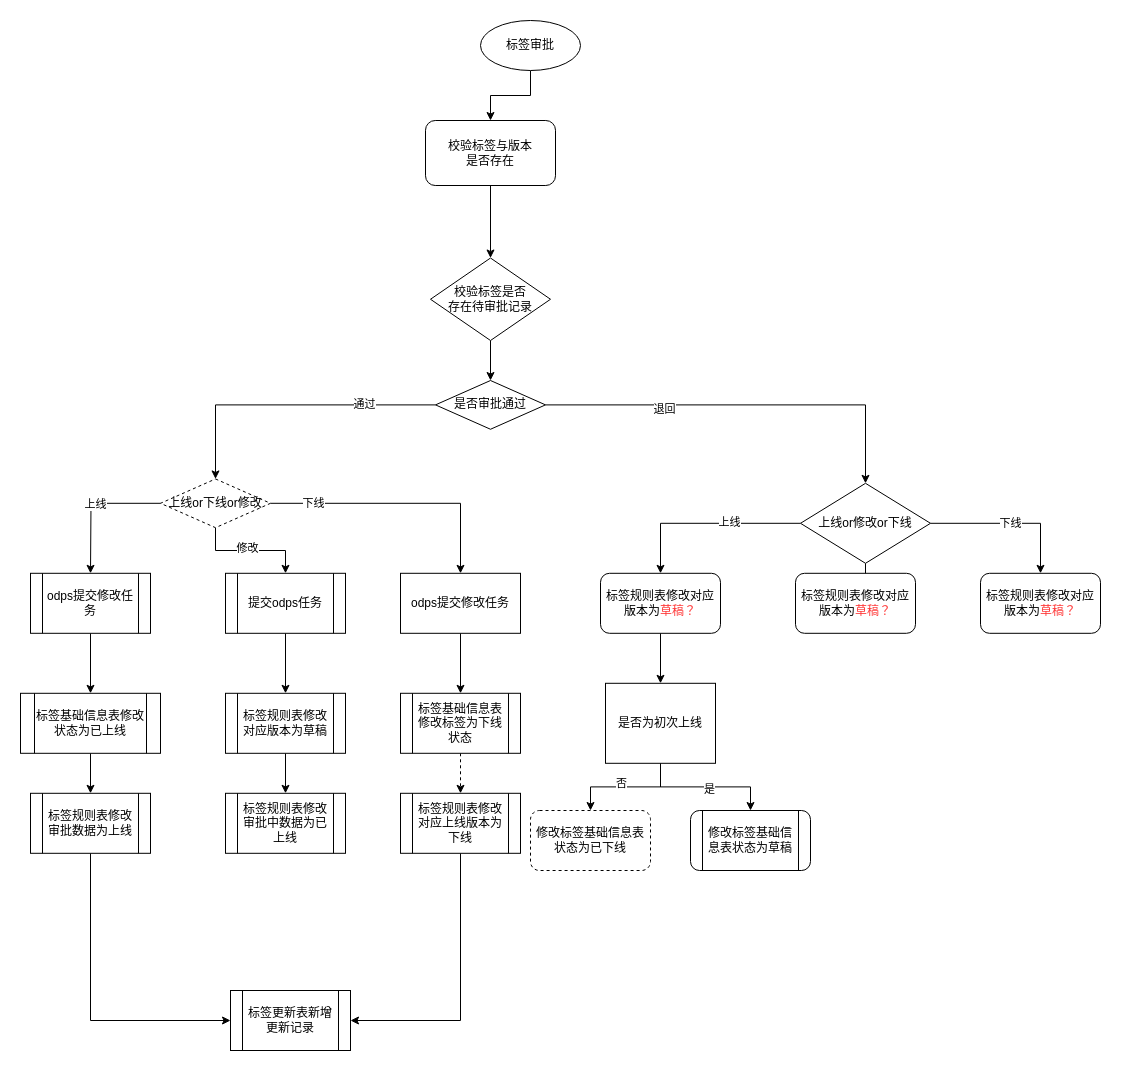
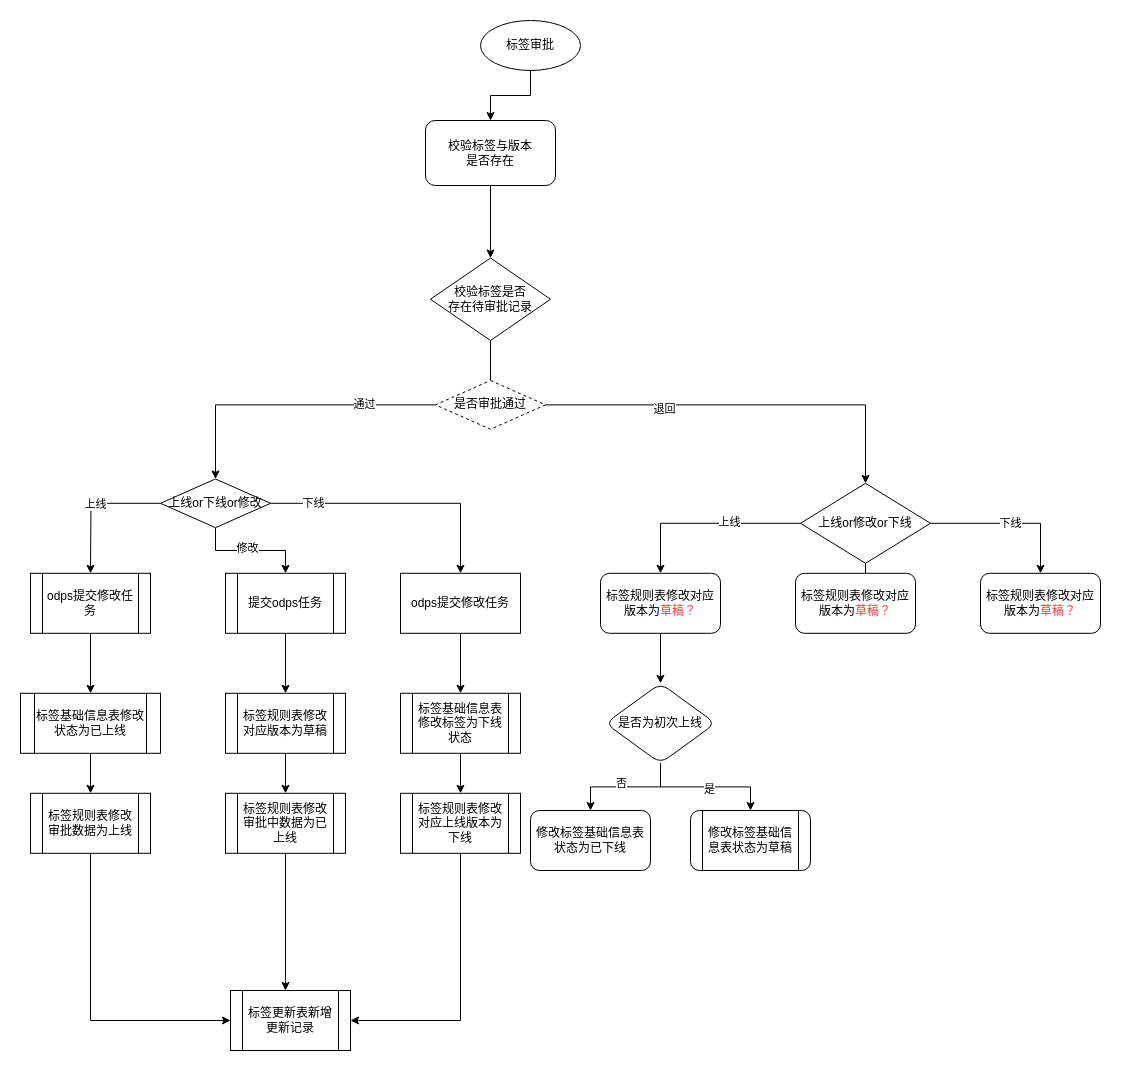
edge "校验标签是否 存在待审批记录" -> "是否审批通过": arrowhead classic -> none
node "是否审批通过": style solid -> dashed
node "上线or下线or修改": style dashed -> solid
node "是否为初次上线": shape rectangle -> diamond
edge "标签基础信息表修改标签为下线状态" -> "标签规则表修改对应上线版本为下线": style dashed -> solid
node "修改标签基础信息表状态为已下线": style dashed -> solid
edge "标签规则表修改审批中数据为已上线" -> "标签更新表新增更新记录": added
